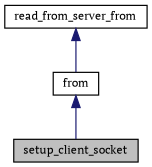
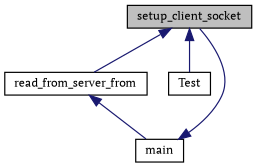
edge "read_from_server_from" -> "setup_client_socket": added
node "from": label "from" -> "main"
node "Test": added
